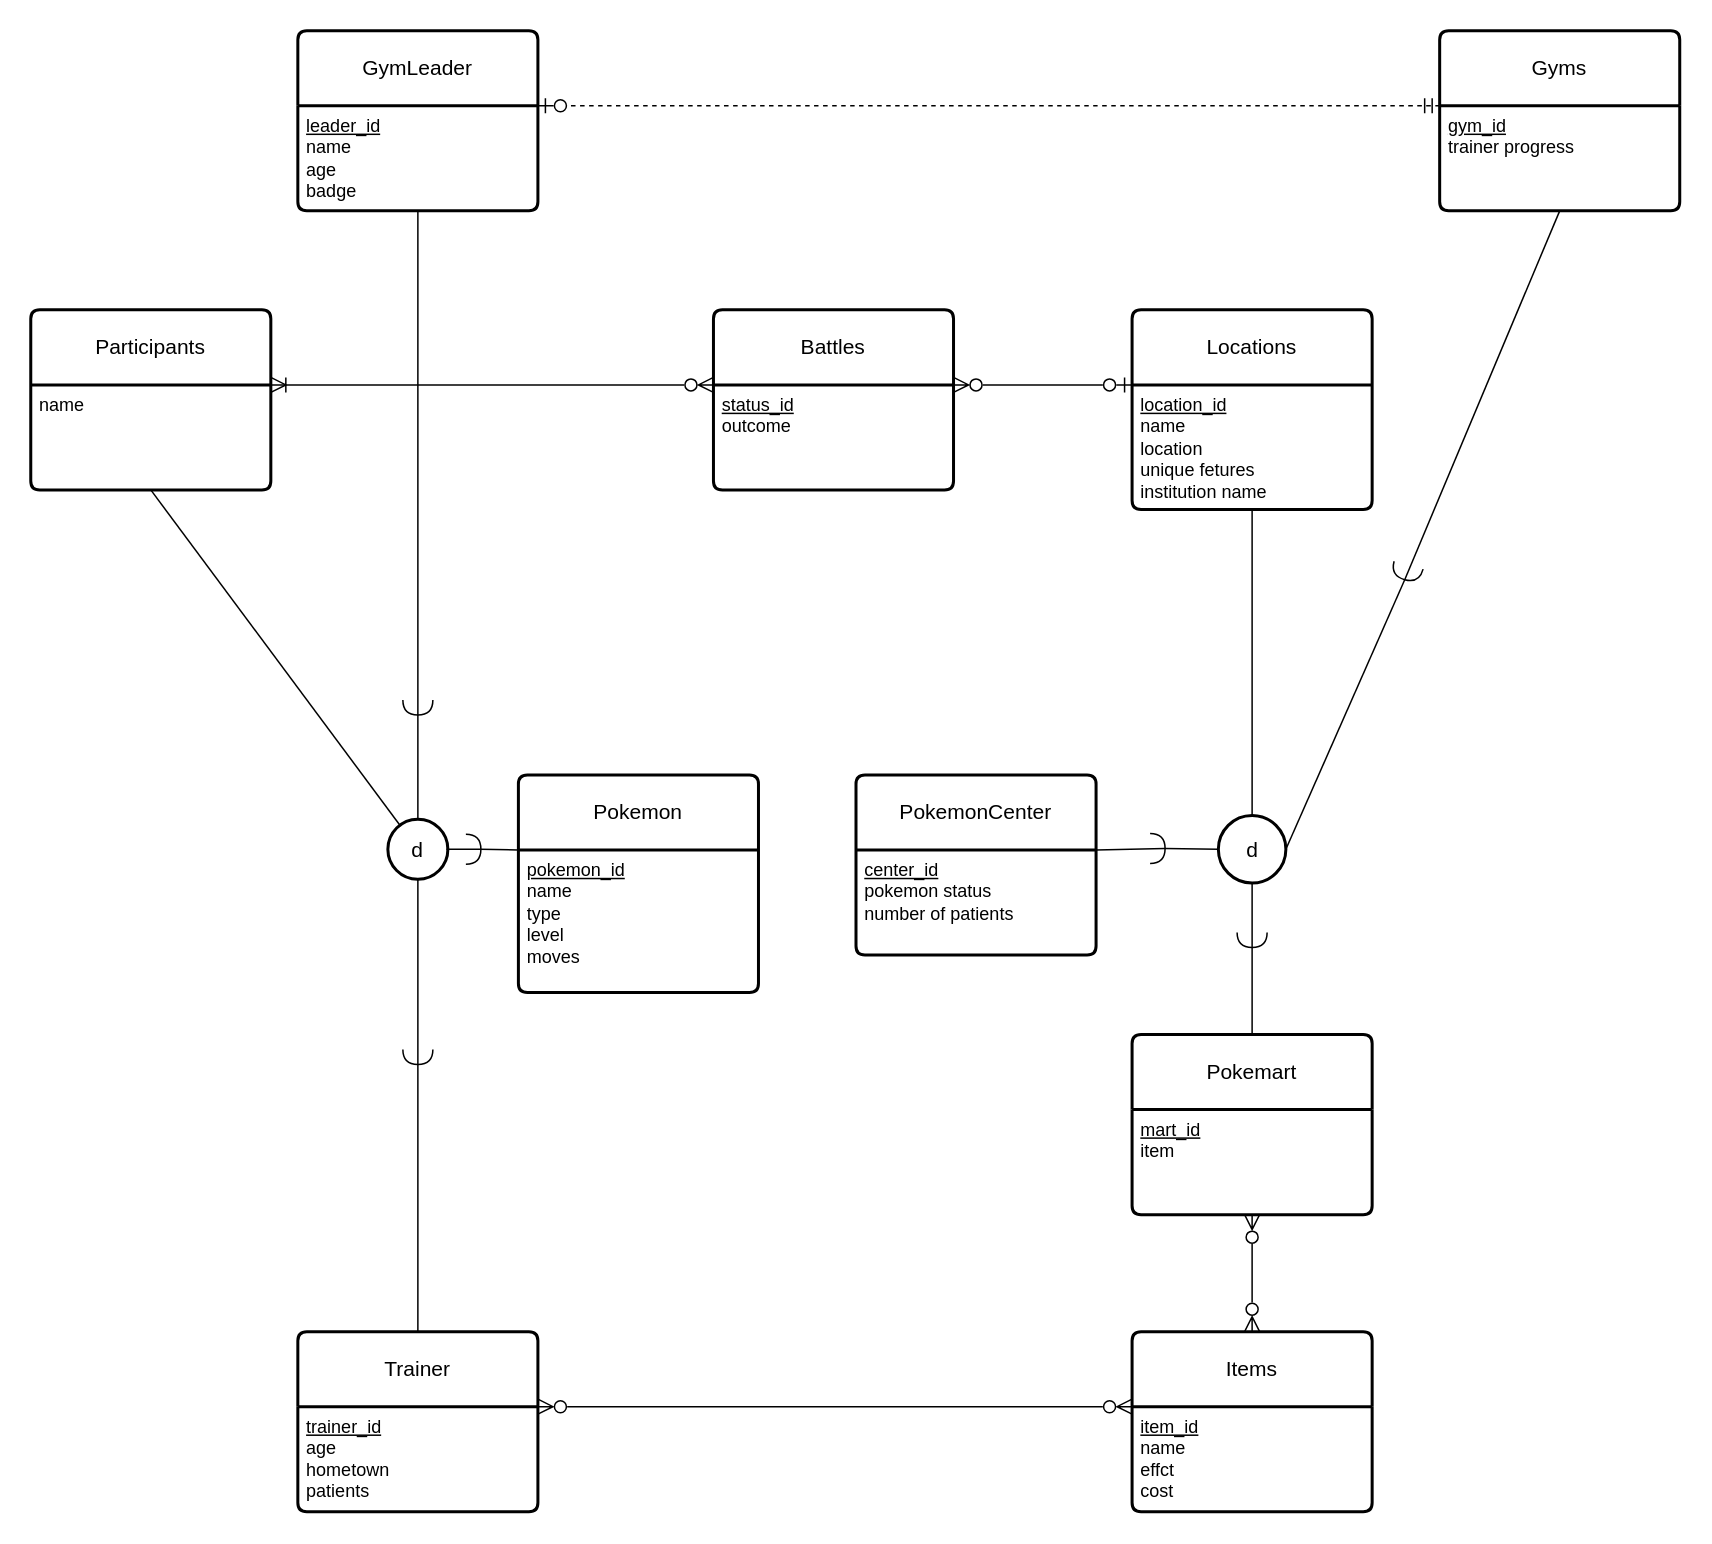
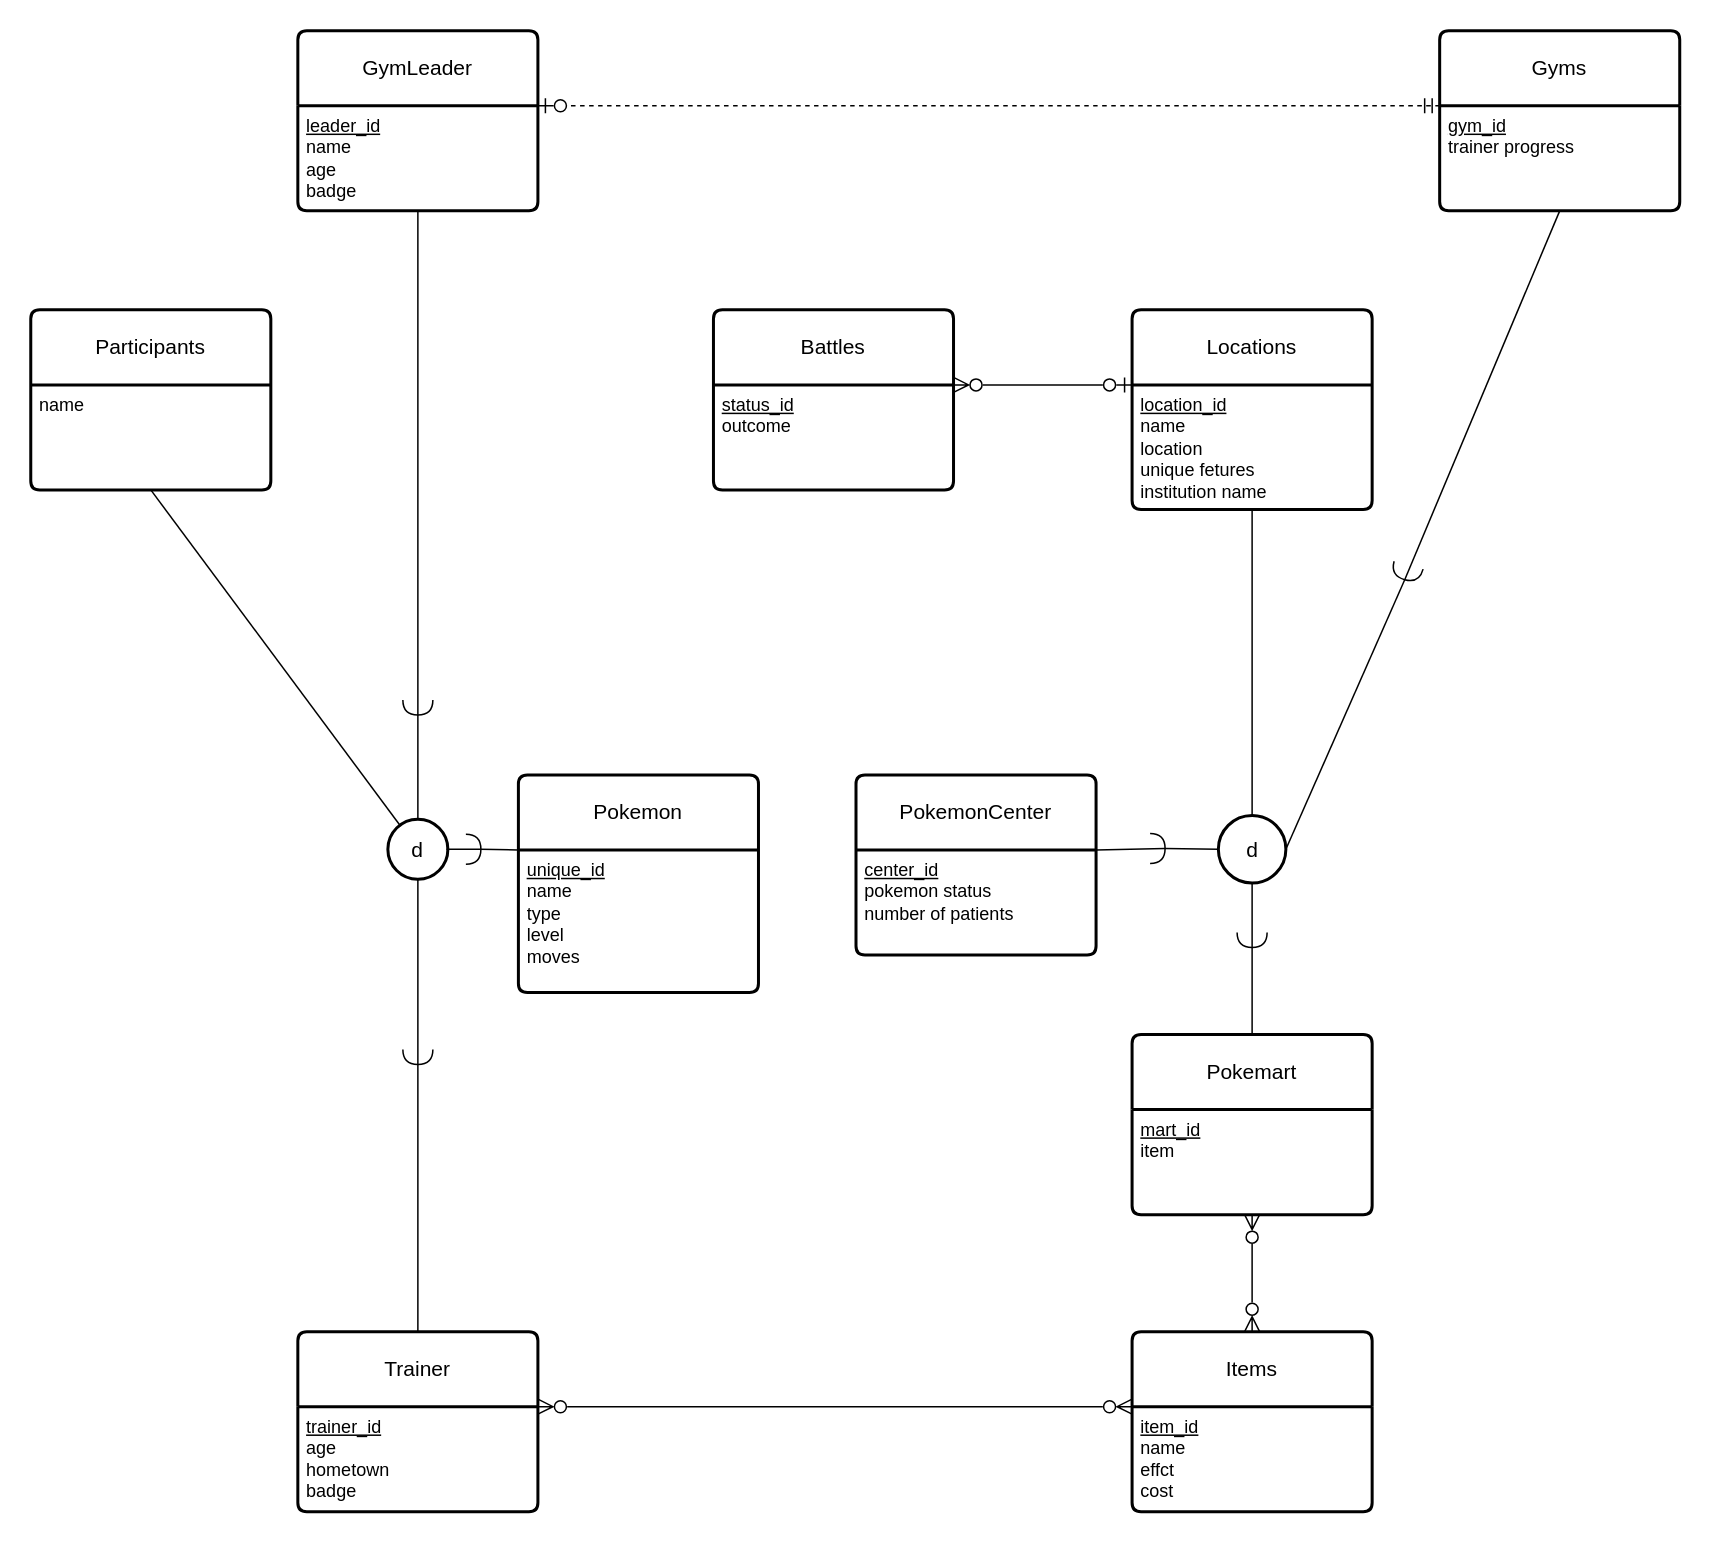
edge "name" -- "status_id outcome": removed
node "pokemon_id name type level moves": label "pokemon_id name type level moves" -> "unique_id name type level moves"
node "trainer_id age hometown patients": label "trainer_id age hometown patients" -> "trainer_id age hometown badge"
